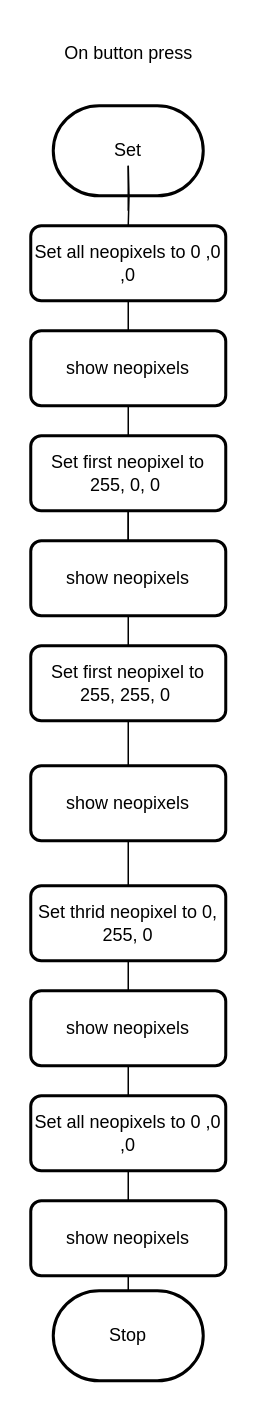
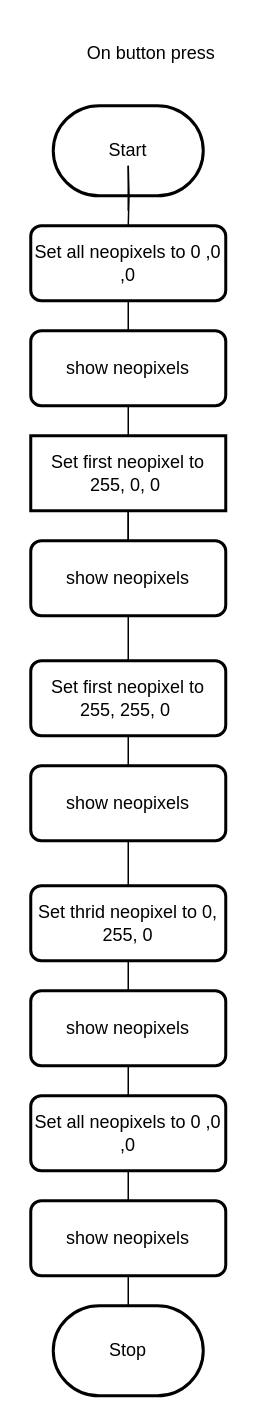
node "On button press": moved (128, 53) -> (151, 53)
node "Set": label "Set" -> "Start"
node "Set first neopixel to 255, 0, 0": shape rounded rectangle -> rectangle
node "Set first neopixel to 255, 255, 0": moved (128, 683) -> (128, 698)
node "Stop": moved (128, 1336) -> (128, 1351)
